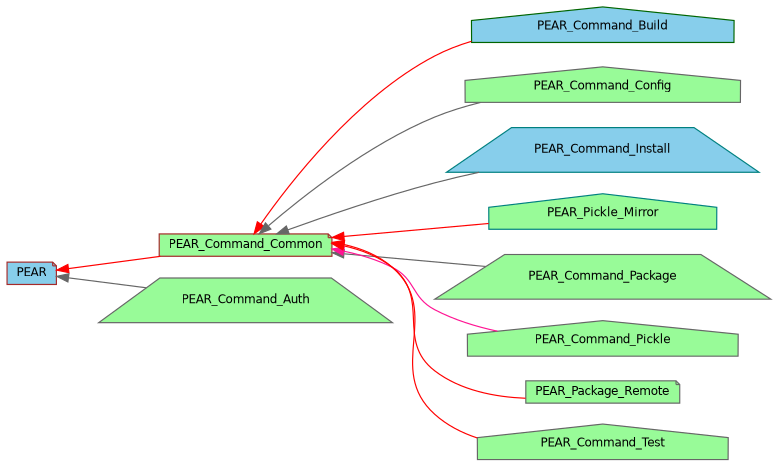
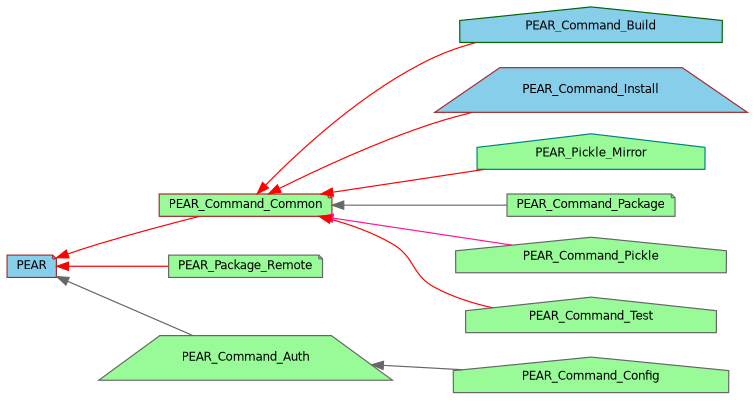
node "PEAR_Command_Install": color teal -> brown
edge "PEAR_Command_Config" -> "PEAR_Command_Common": now "PEAR_Command_Config" -> "PEAR_Command_Auth"
edge "PEAR_Command_Install" -> "PEAR_Command_Common": color gray40 -> red
node "PEAR_Command_Package": shape trapezium -> note
edge "PEAR_Package_Remote" -> "PEAR_Command_Common": now "PEAR_Package_Remote" -> "PEAR"
